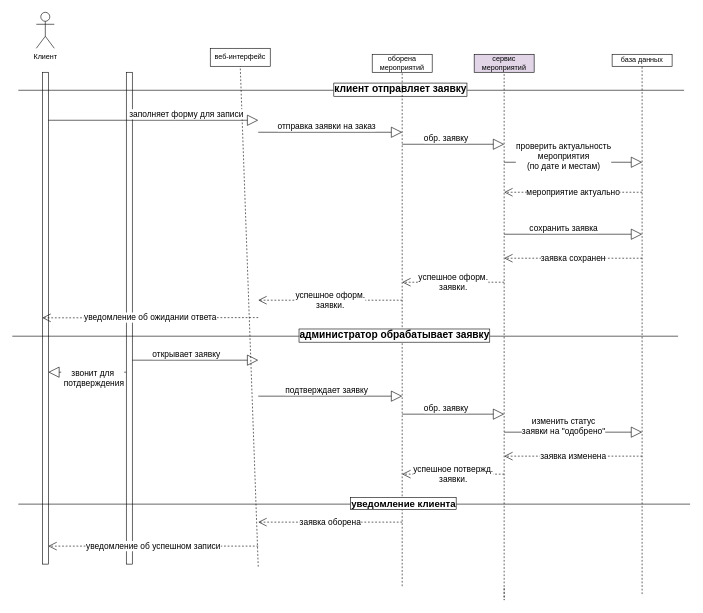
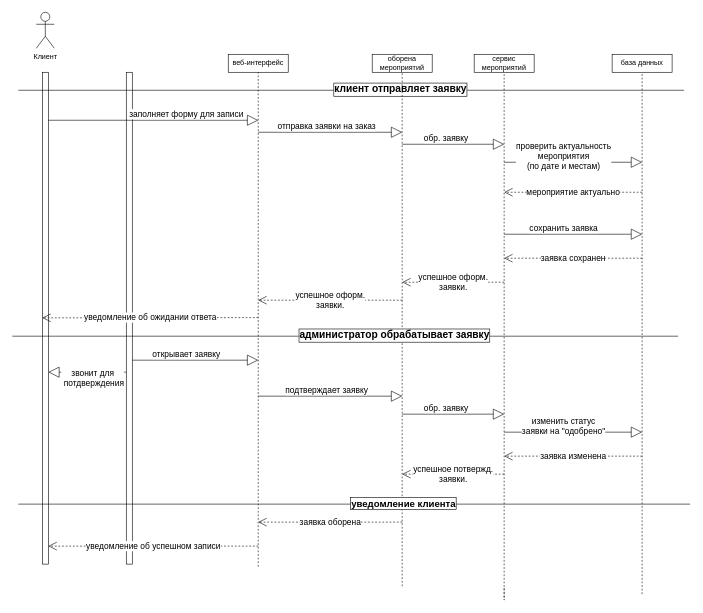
node "веб-интерфейс": moved (240, 57) -> (258, 63)
node "база данных": size 60x12 -> 60x18
node "сервис мероприятий": fillcolor #e1d5e7 -> #ffffff
